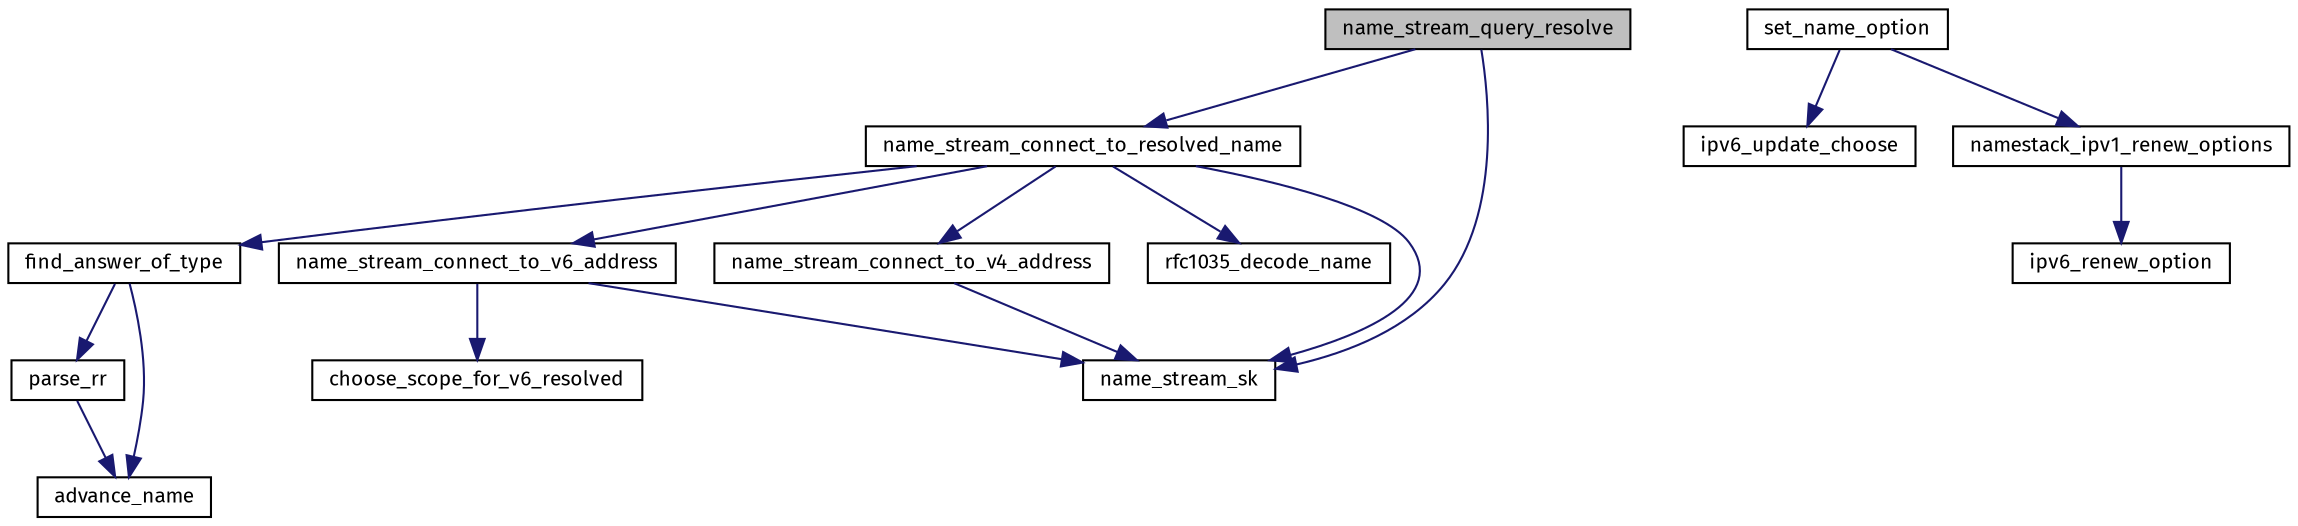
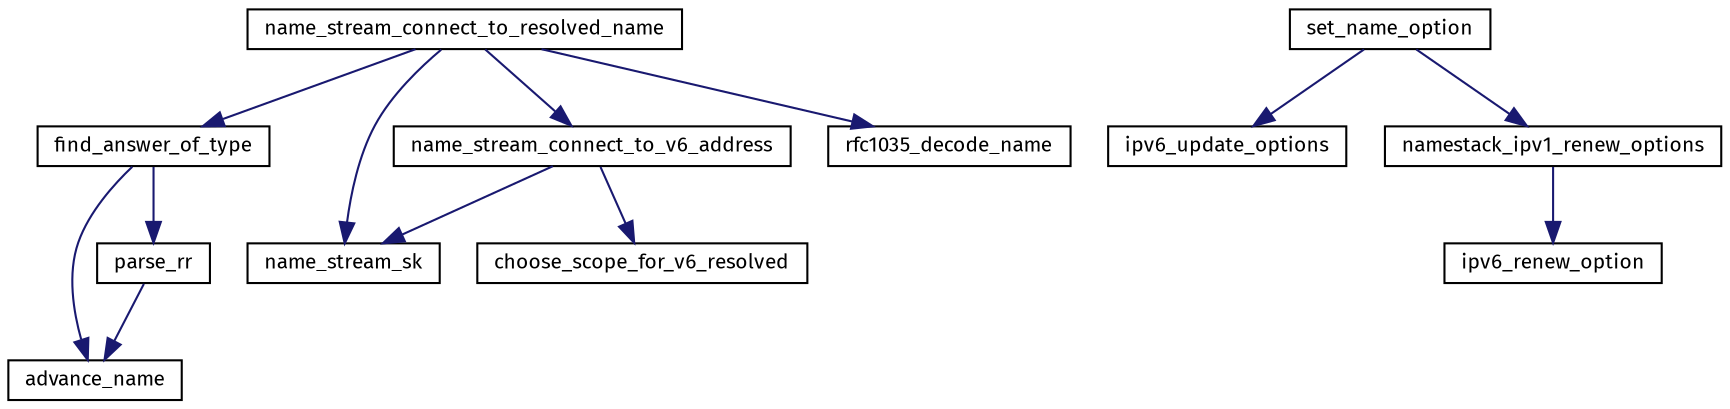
node "name_stream_query_resolve": removed
node "ipv6_update_choose": label "ipv6_update_choose" -> "ipv6_update_options"
node "name_stream_connect_to_v4_address": removed
